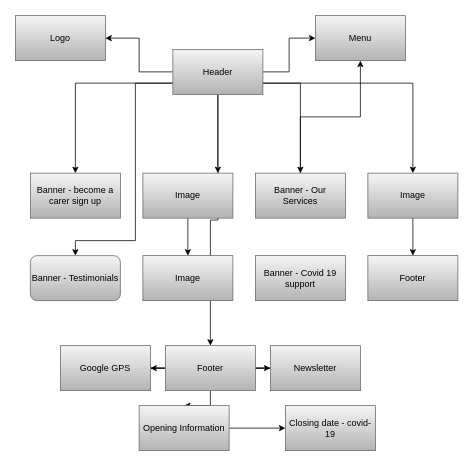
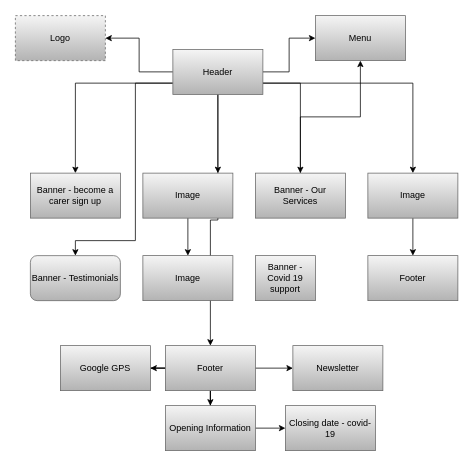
node "Logo": style solid -> dashed
node "Banner - Covid 19 support": size 90x45 -> 60x45
node "Newsletter": moved (315, 368) -> (338, 368)
node "Opening Information": moved (184, 428) -> (210, 428)
